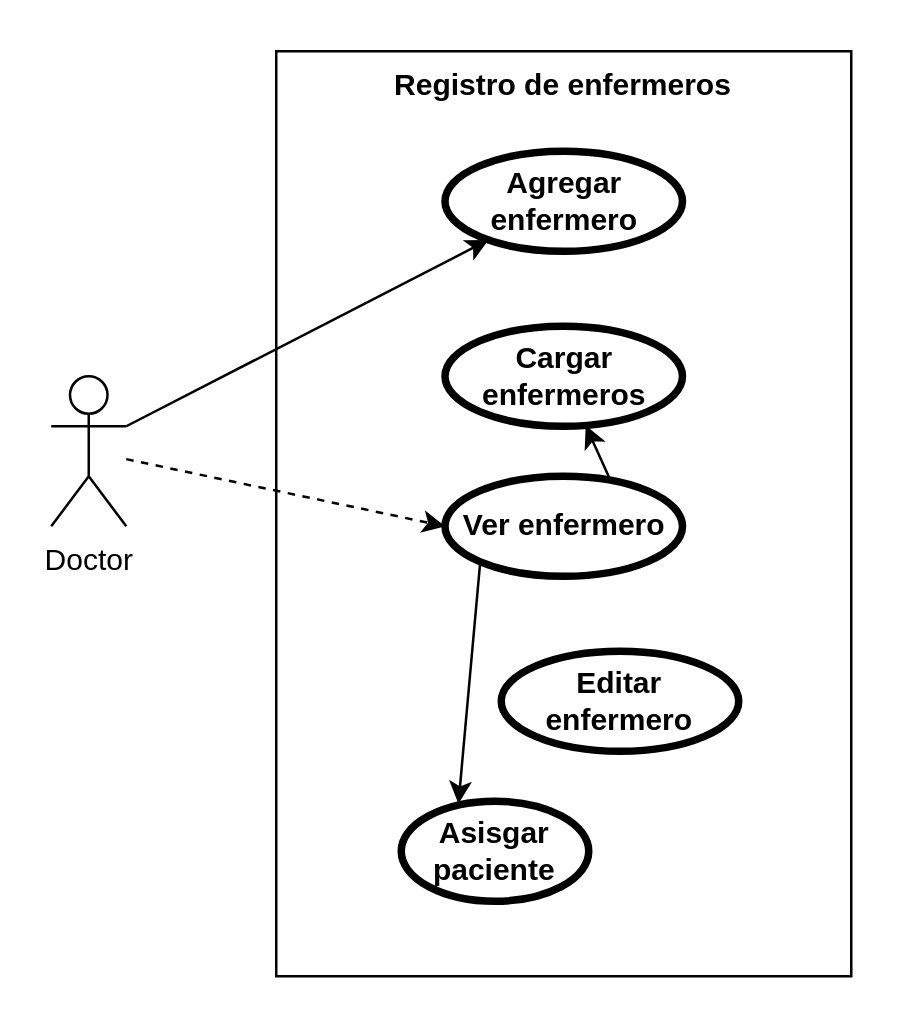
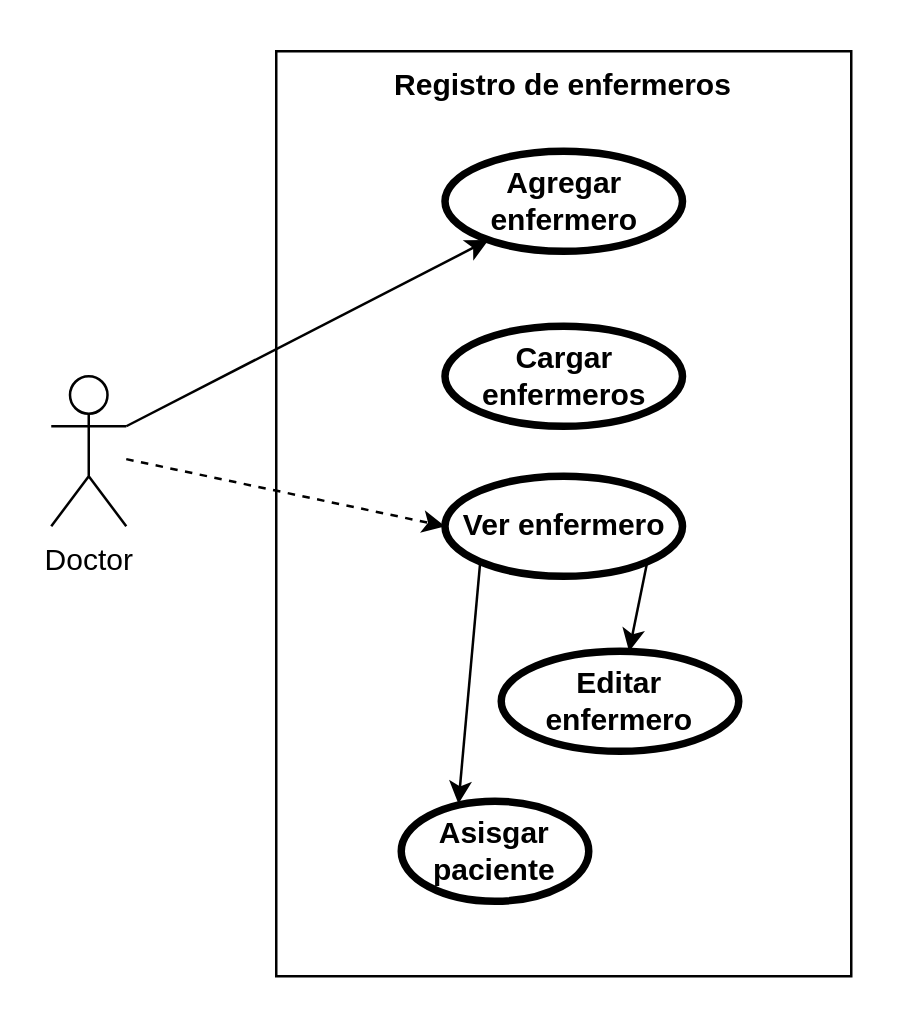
edge "Ver enfermero" -> "Cargar enfermeros": now "Ver enfermero" -> "Editar enfermero"
